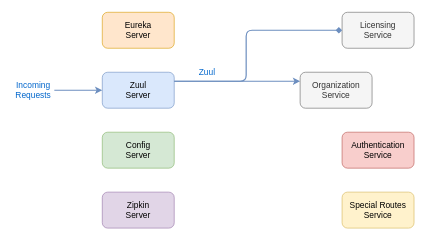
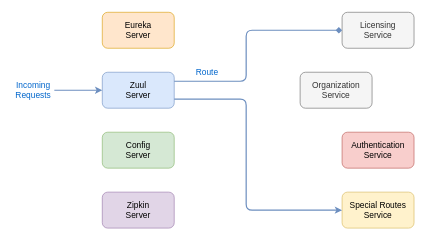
node "Zuul": label "Zuul" -> "Route"
edge "Zuul Server" -> "Organization Service": removed
edge "Zuul Server" -> "Special Routes Service": added
